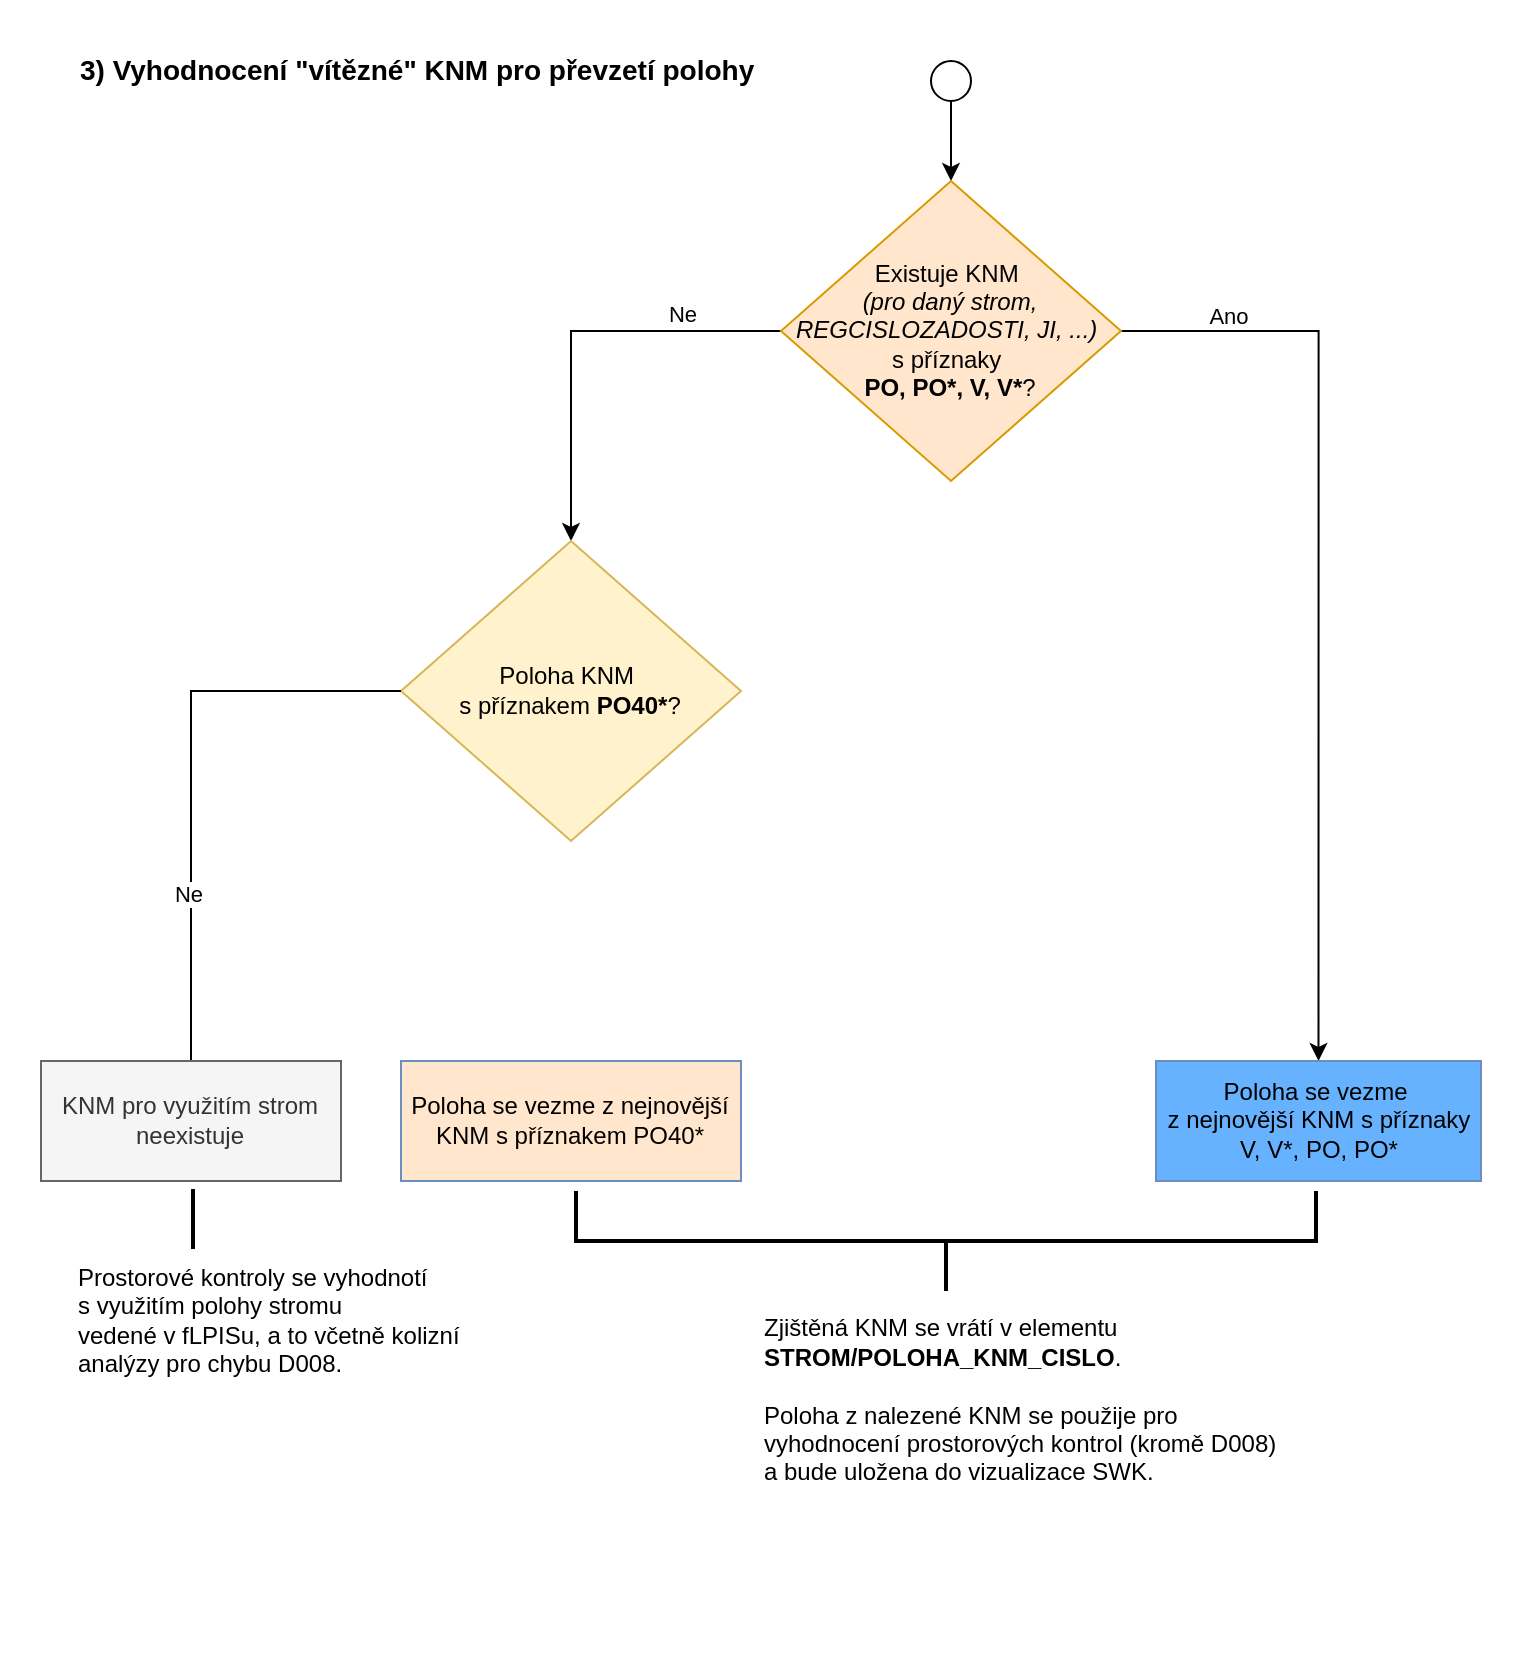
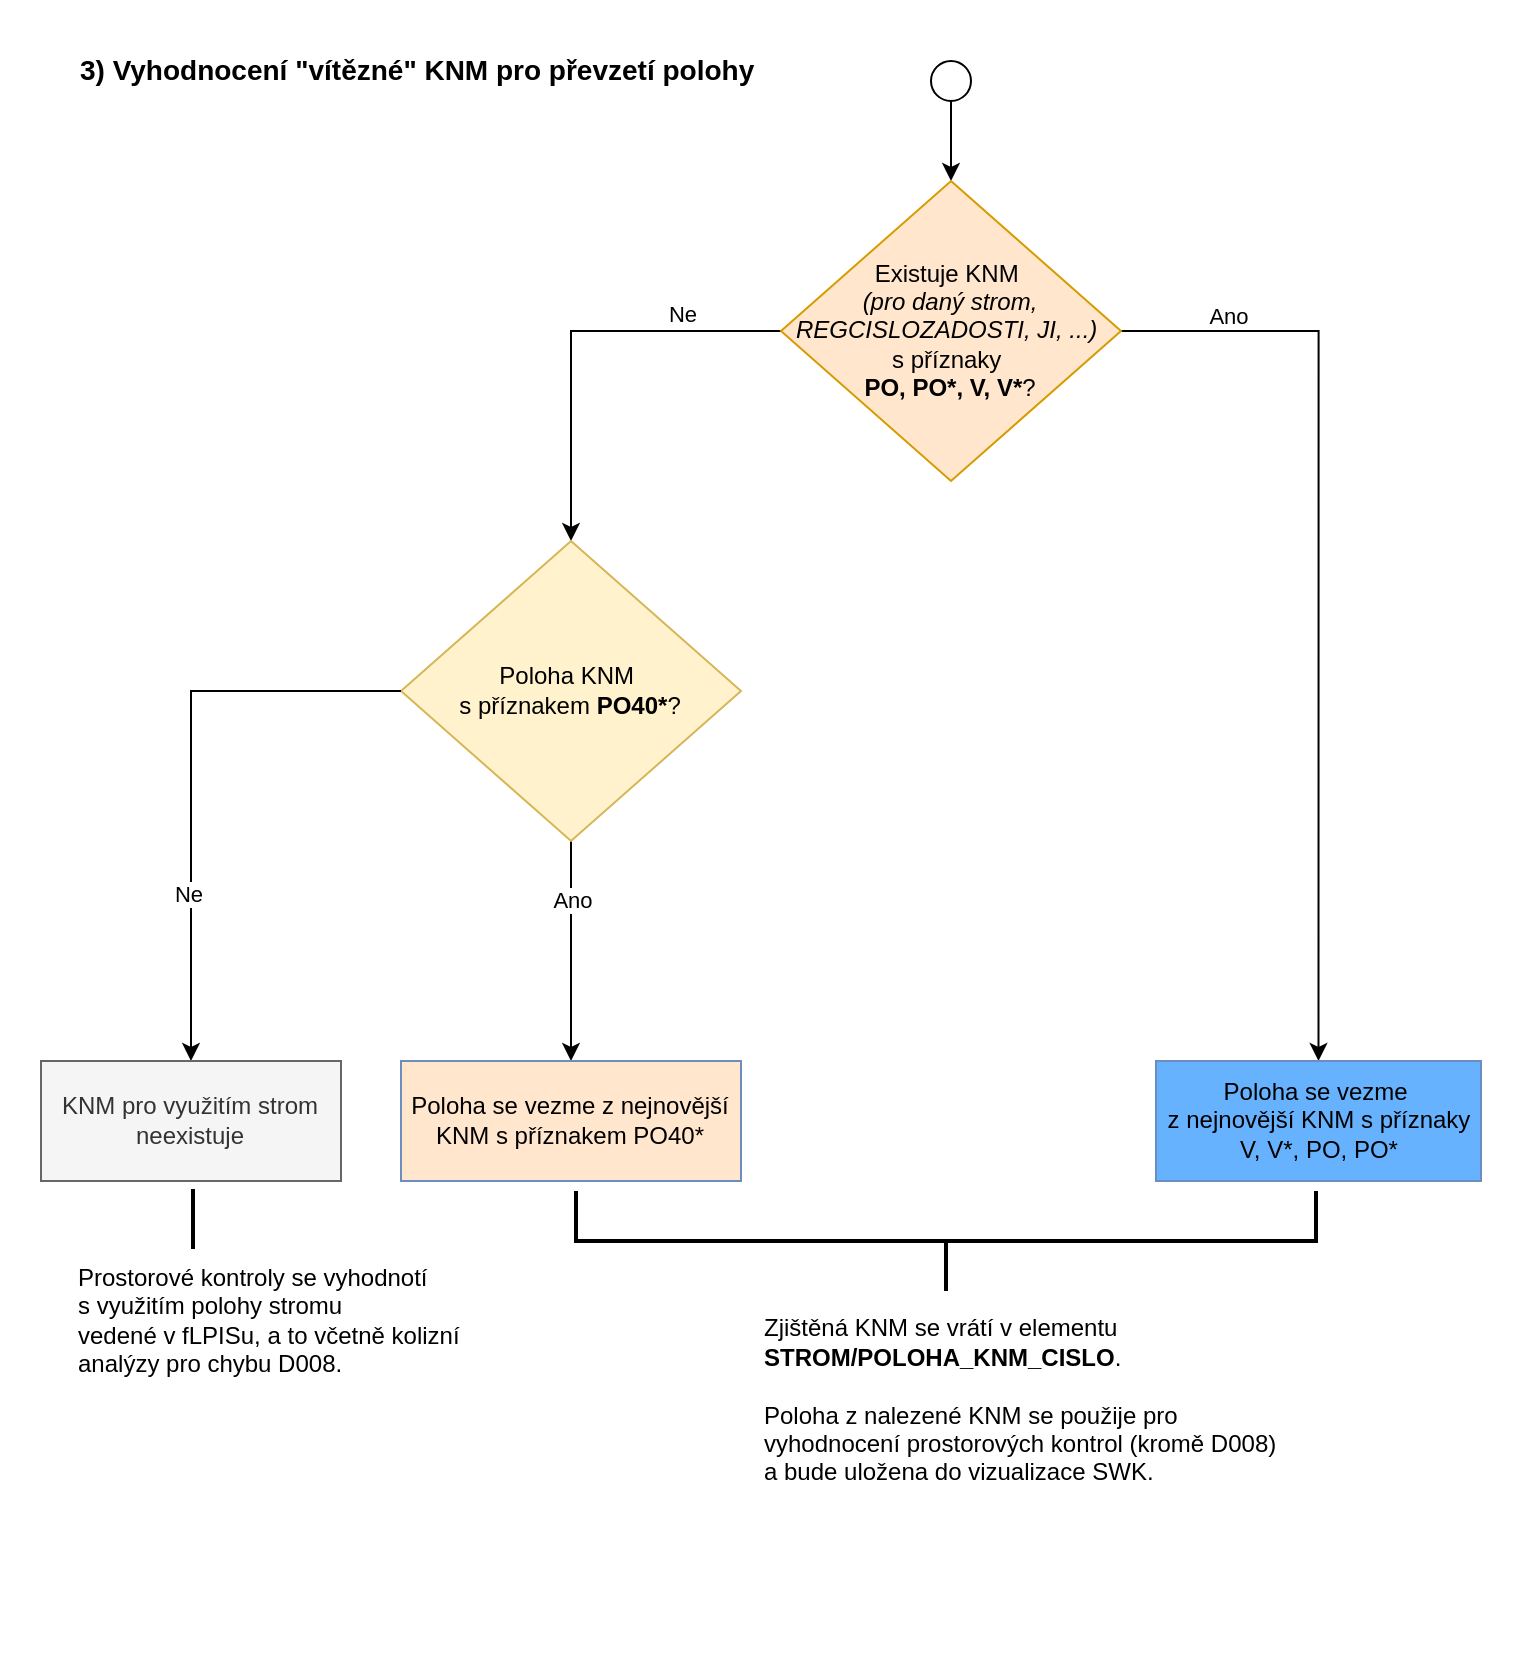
edge "Poloha KNM s příznakem PO40*?" -> "Poloha se vezme z nejnovější KNM s příznakem PO40*": added, label "Ano"
edge "Poloha KNM s příznakem PO40*?" -- "KNM pro využitím strom neexistuje": arrowhead none -> classic
